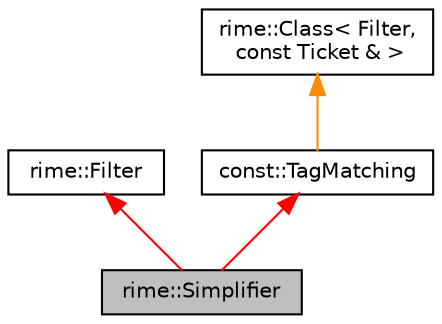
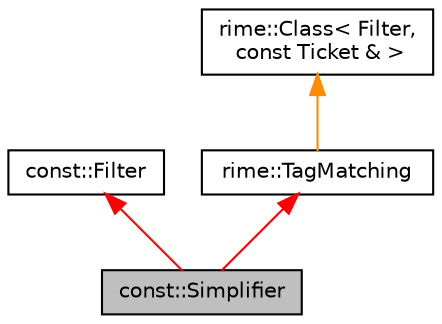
node "rime::Filter": label "rime::Filter" -> "const::Filter"
node "const::TagMatching": label "const::TagMatching" -> "rime::TagMatching"
node "rime::Simplifier": label "rime::Simplifier" -> "const::Simplifier"
